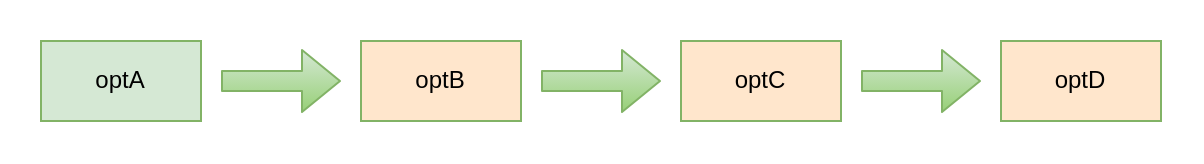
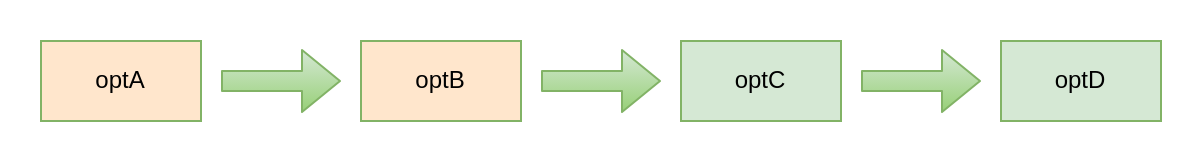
node "optA": fillcolor #d5e8d4 -> #ffe6cc
node "optC": fillcolor #ffe6cc -> #d5e8d4
node "optD": fillcolor #ffe6cc -> #d5e8d4
